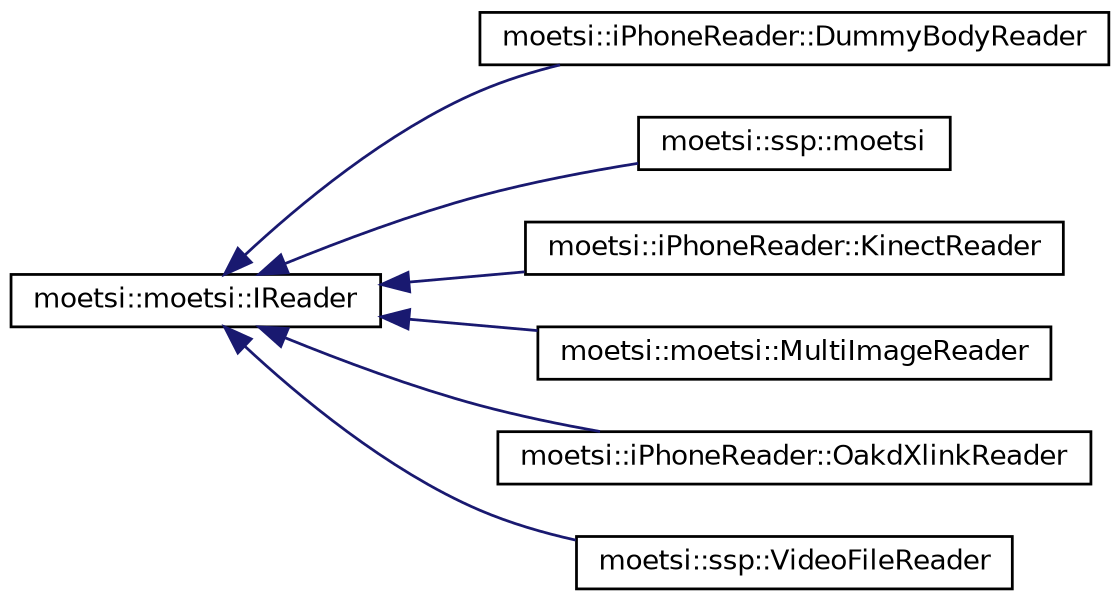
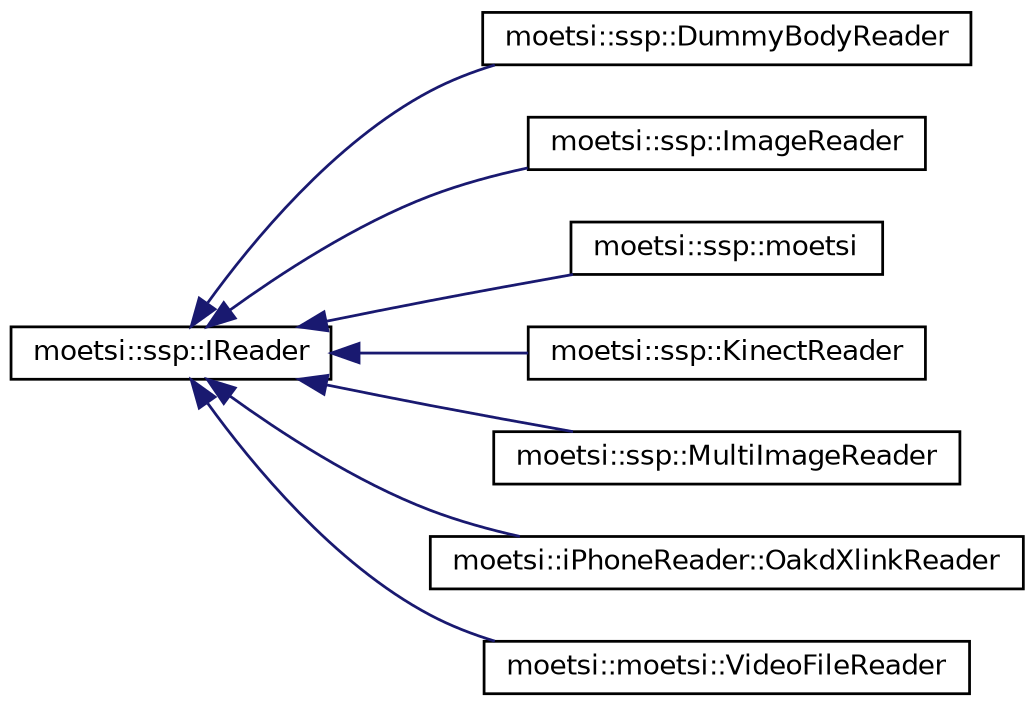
node "moetsi::iPhoneReader::DummyBodyReader": label "moetsi::iPhoneReader::DummyBodyReader" -> "moetsi::ssp::DummyBodyReader"
node "moetsi::ssp::ImageReader": added
node "moetsi::iPhoneReader::KinectReader": label "moetsi::iPhoneReader::KinectReader" -> "moetsi::ssp::KinectReader"
node "moetsi::moetsi::IReader": label "moetsi::moetsi::IReader" -> "moetsi::ssp::IReader"
node "moetsi::moetsi::MultiImageReader": label "moetsi::moetsi::MultiImageReader" -> "moetsi::ssp::MultiImageReader"
node "moetsi::ssp::VideoFileReader": label "moetsi::ssp::VideoFileReader" -> "moetsi::moetsi::VideoFileReader"
